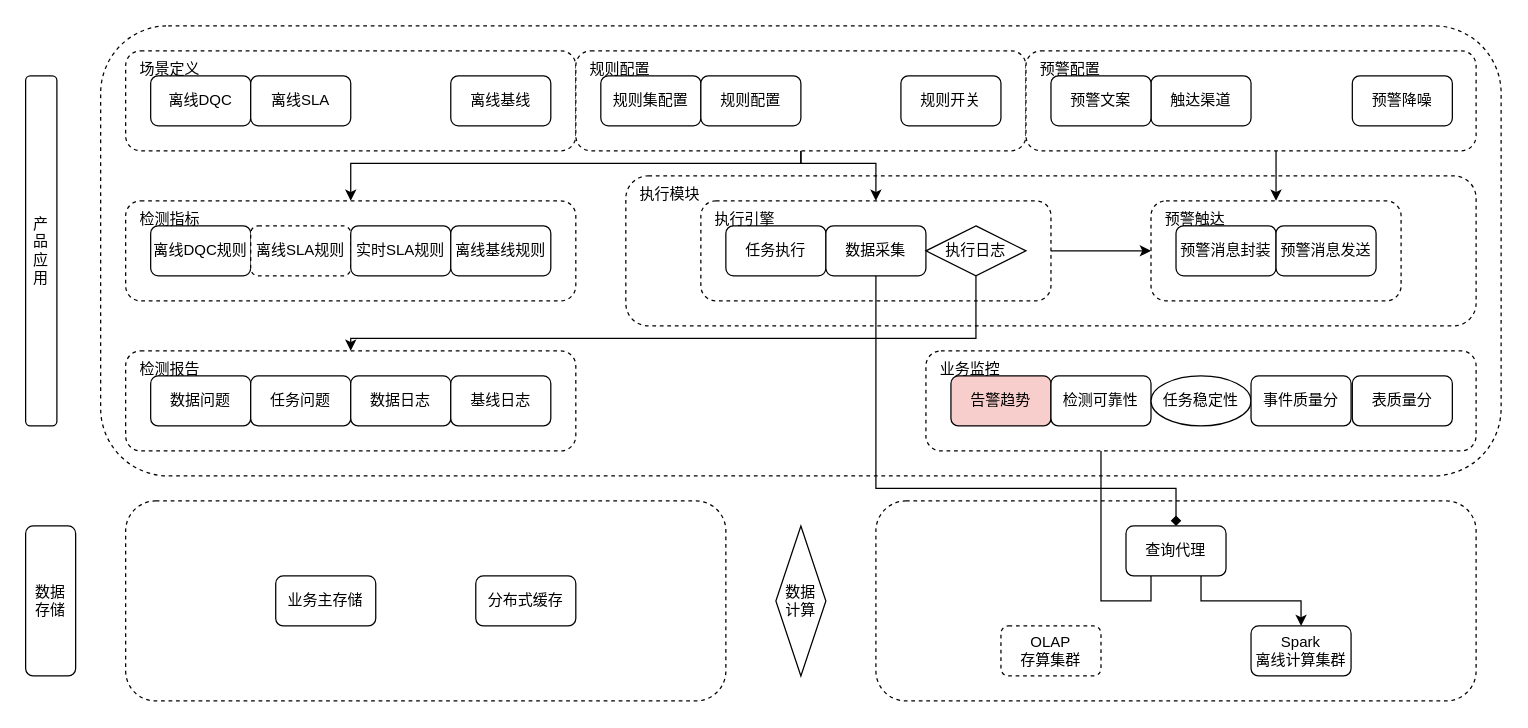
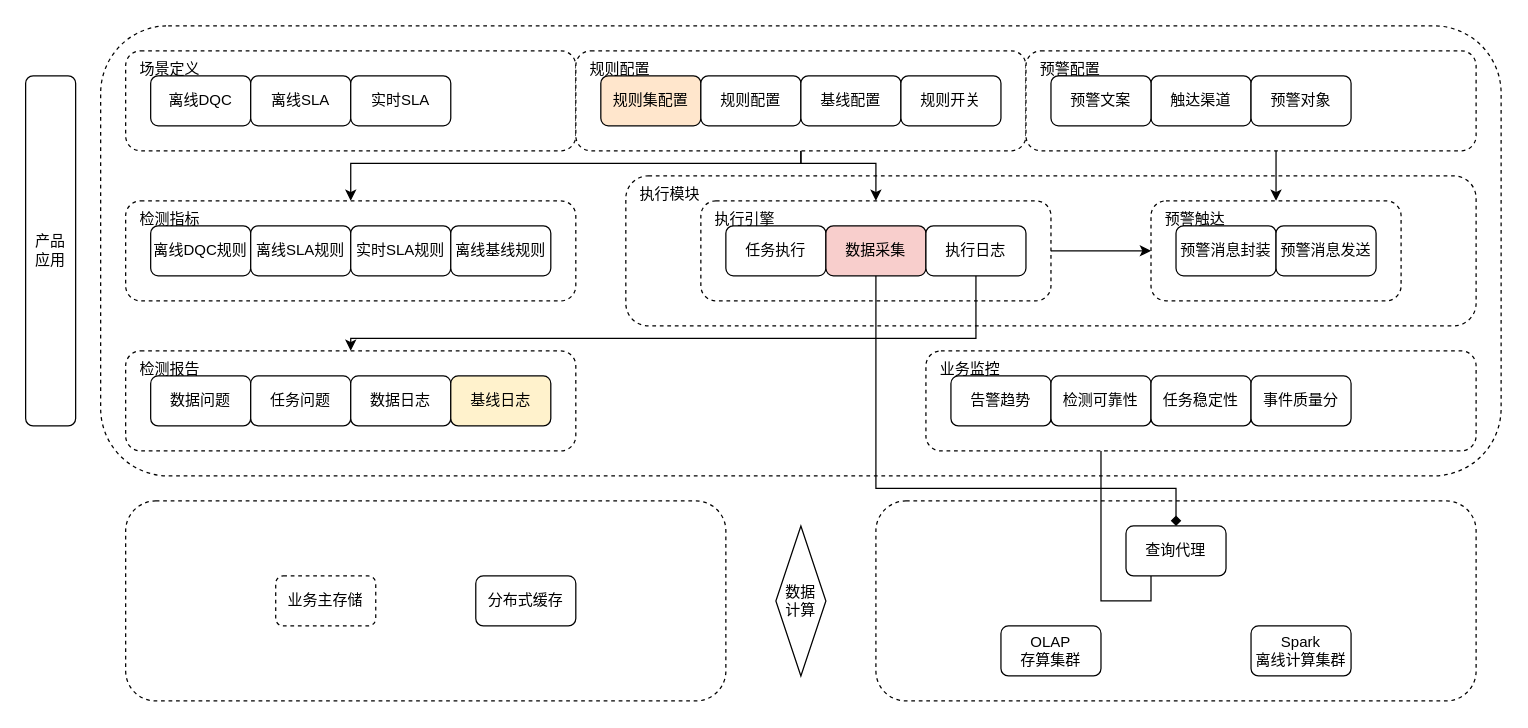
node "实时SLA": added
node "离线基线": removed
node "规则集配置": fillcolor #ffffff -> #ffe6cc
node "基线配置": added
node "预警对象": added
node "预警降噪": removed
node "产品 应用": size 31x350 -> 50x350
node "离线SLA规则": style dashed -> solid
node "数据采集": fillcolor #ffffff -> #f8cecc
node "执行日志": shape diamond -> rounded rectangle
node "基线日志": fillcolor #ffffff -> #fff2cc
node "告警趋势": fillcolor #f8cecc -> #ffffff
node "任务稳定性": shape ellipse -> rounded rectangle
node "表质量分": removed
node "数据 存储": removed
node "业务主存储": style solid -> dashed
edge "查询代理" -> "Spark 离线计算集群": removed
node "OLAP 存算集群": style dashed -> solid
